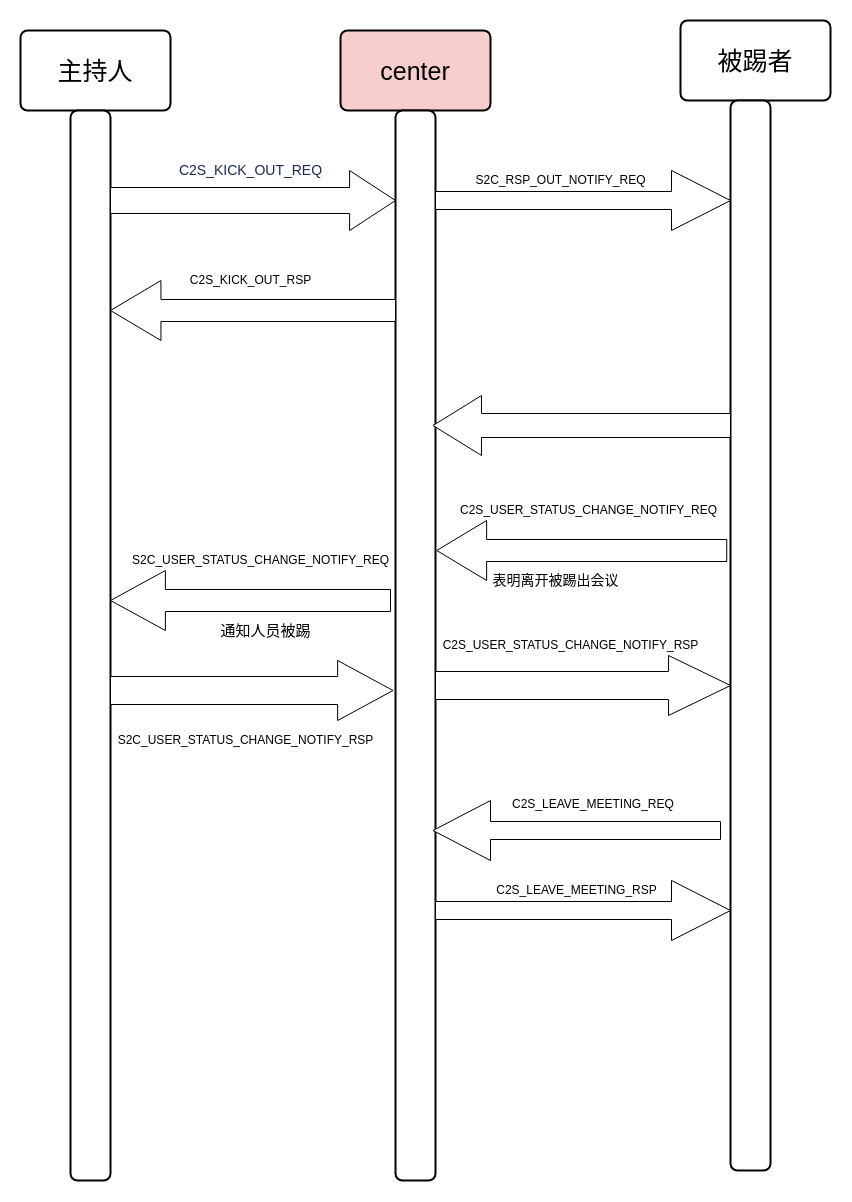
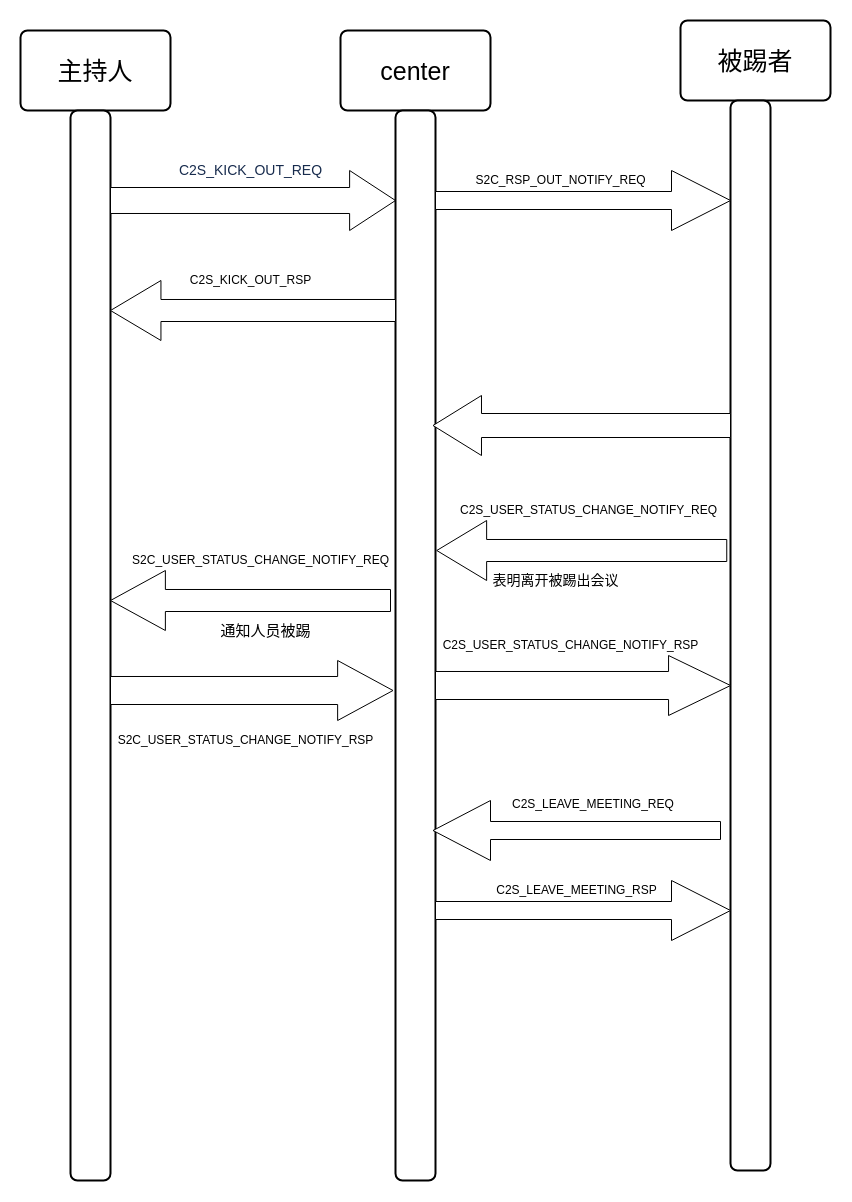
node "center": fillcolor #f8cecc -> #ffffff
